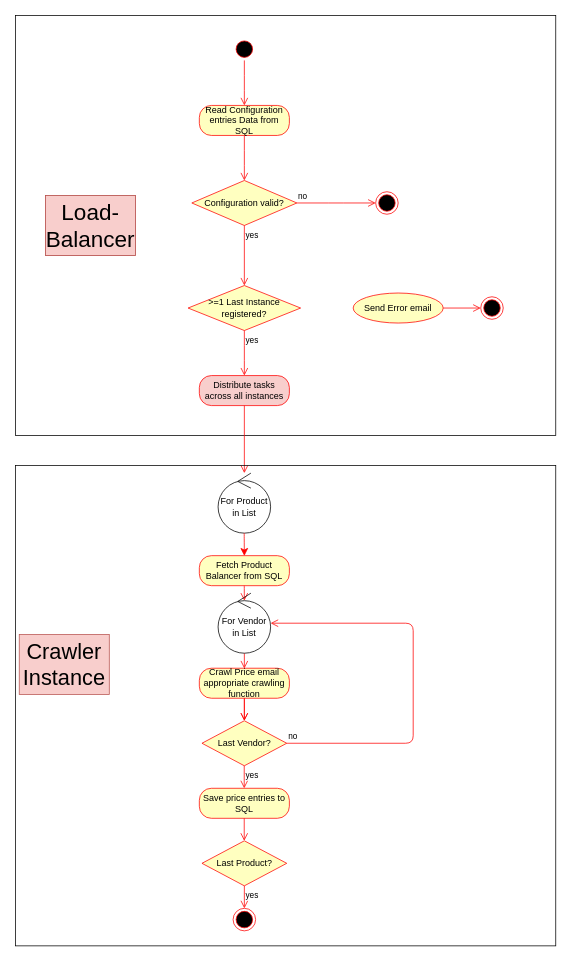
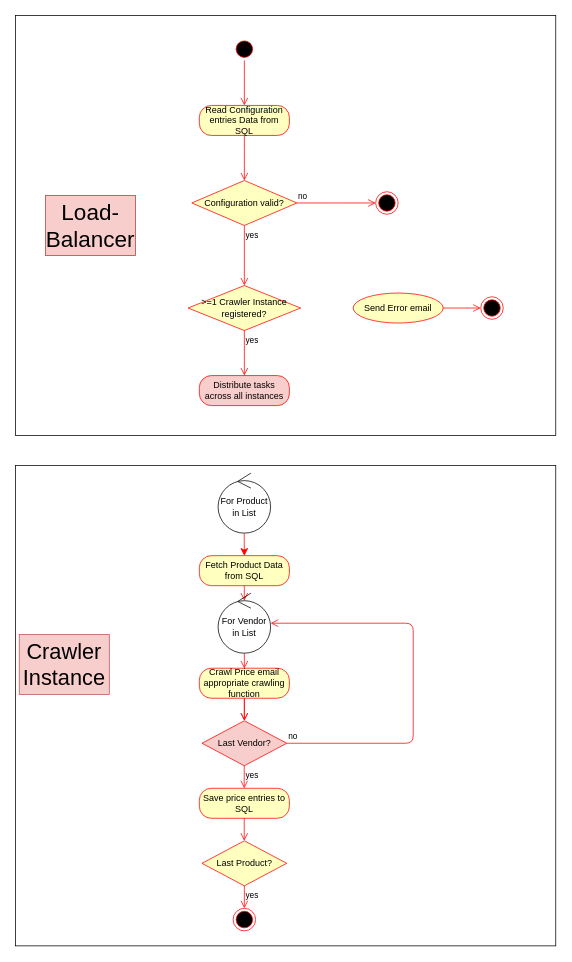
node ">=1 Last Instance registered?": label ">=1 Last Instance registered?" -> ">=1 Crawler Instance registered?"
edge "Distribute tasks across all instances" -> "For Product in List": removed
node "Fetch Product Balancer from SQL": label "Fetch Product Balancer from SQL" -> "Fetch Product Data from SQL"
node "Last Vendor?": fillcolor #ffffc0 -> #f8cecc
